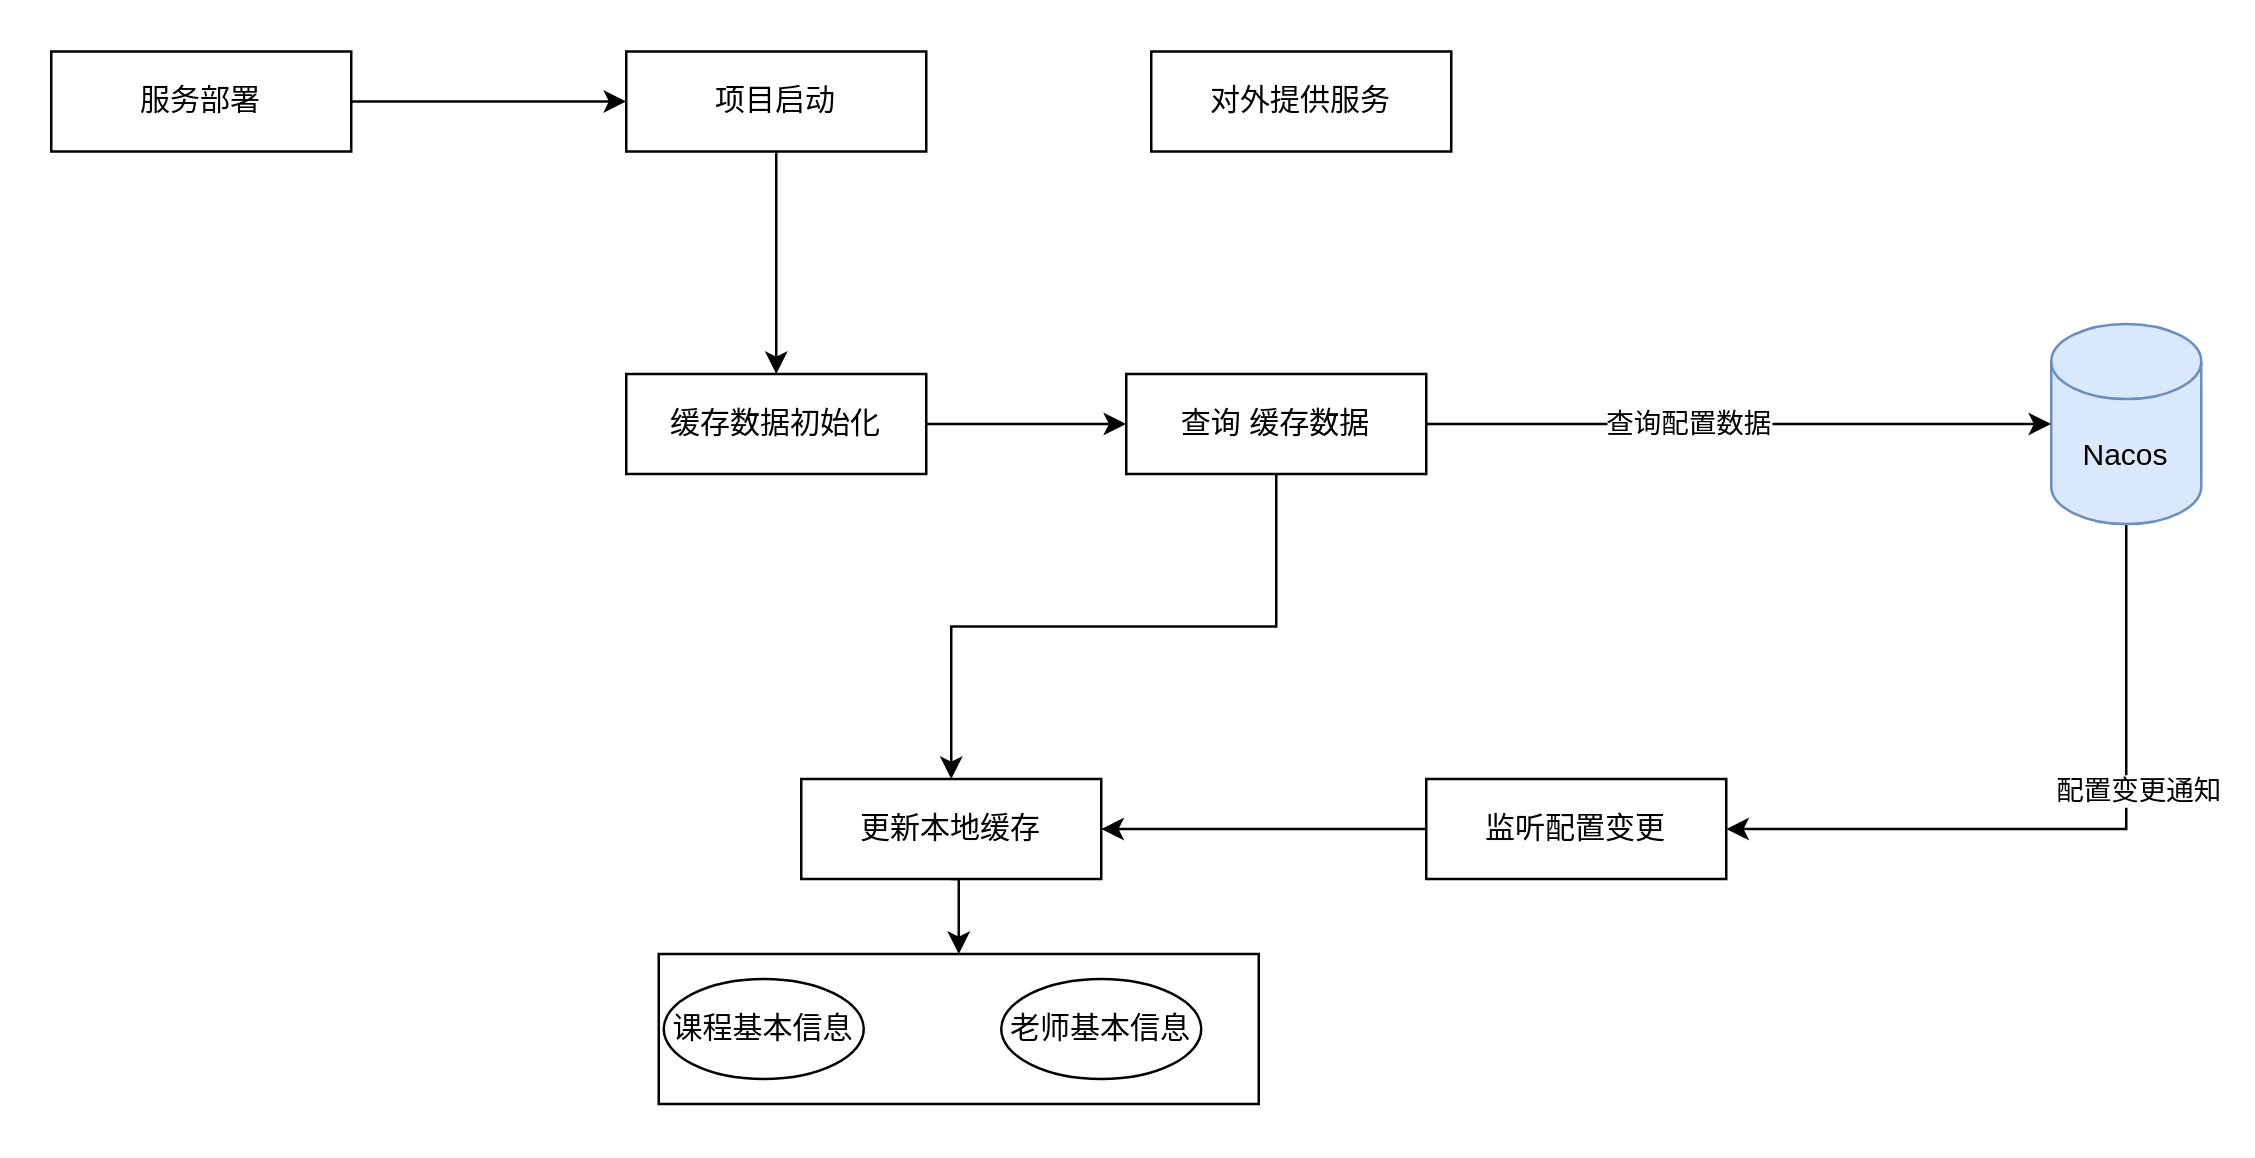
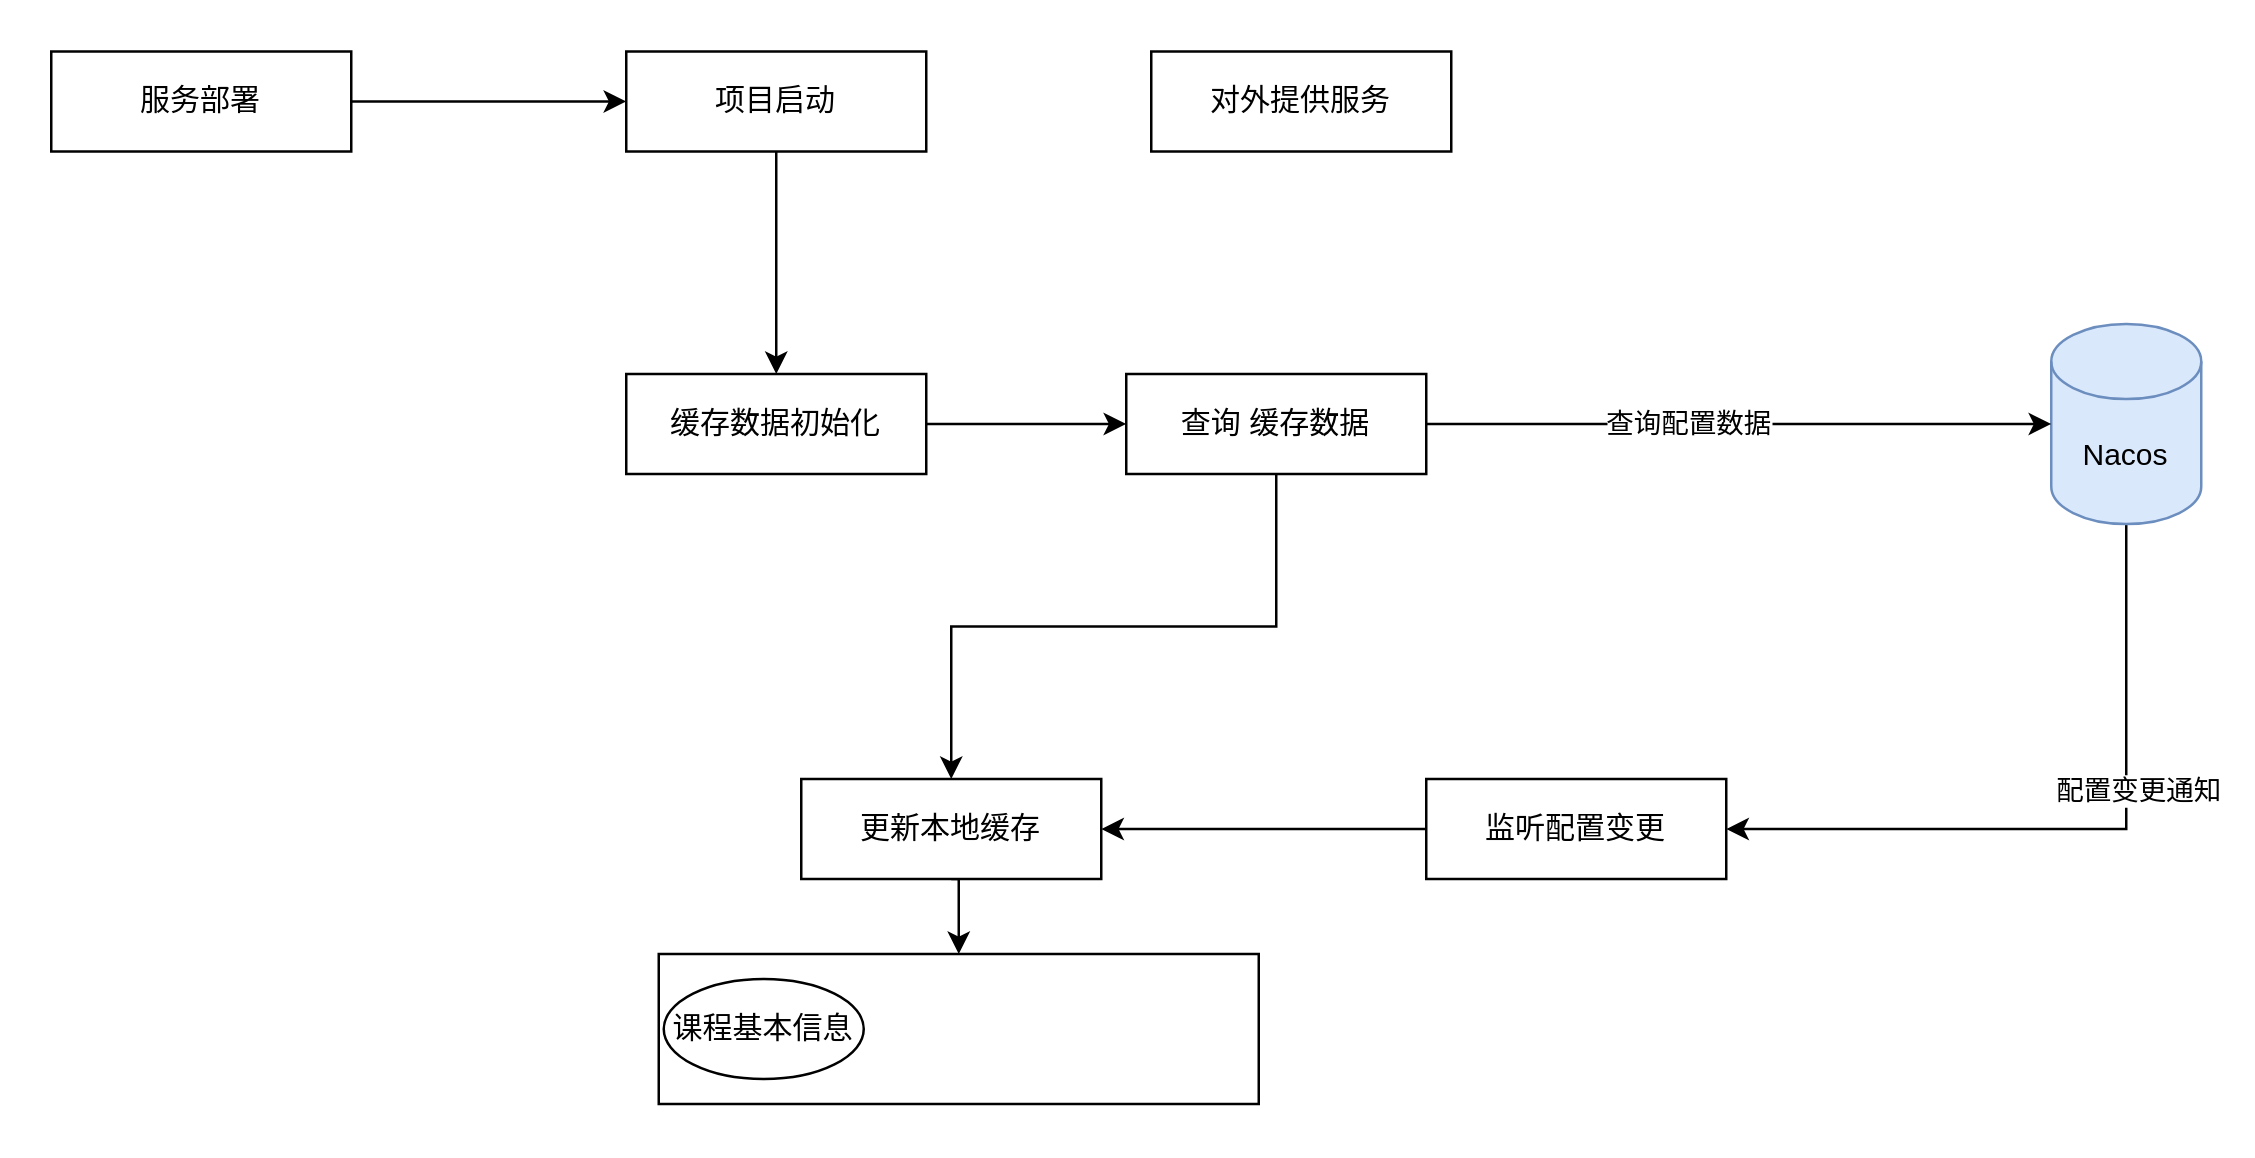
node "老师基本信息": removed
